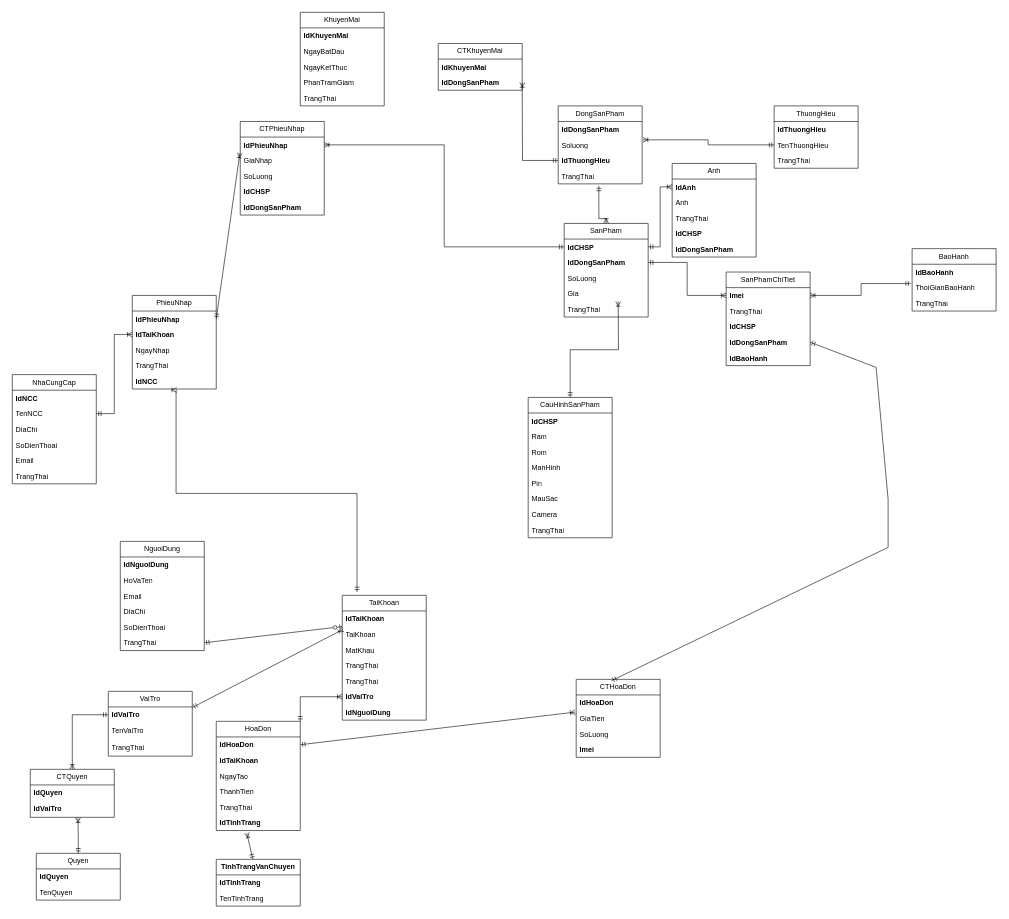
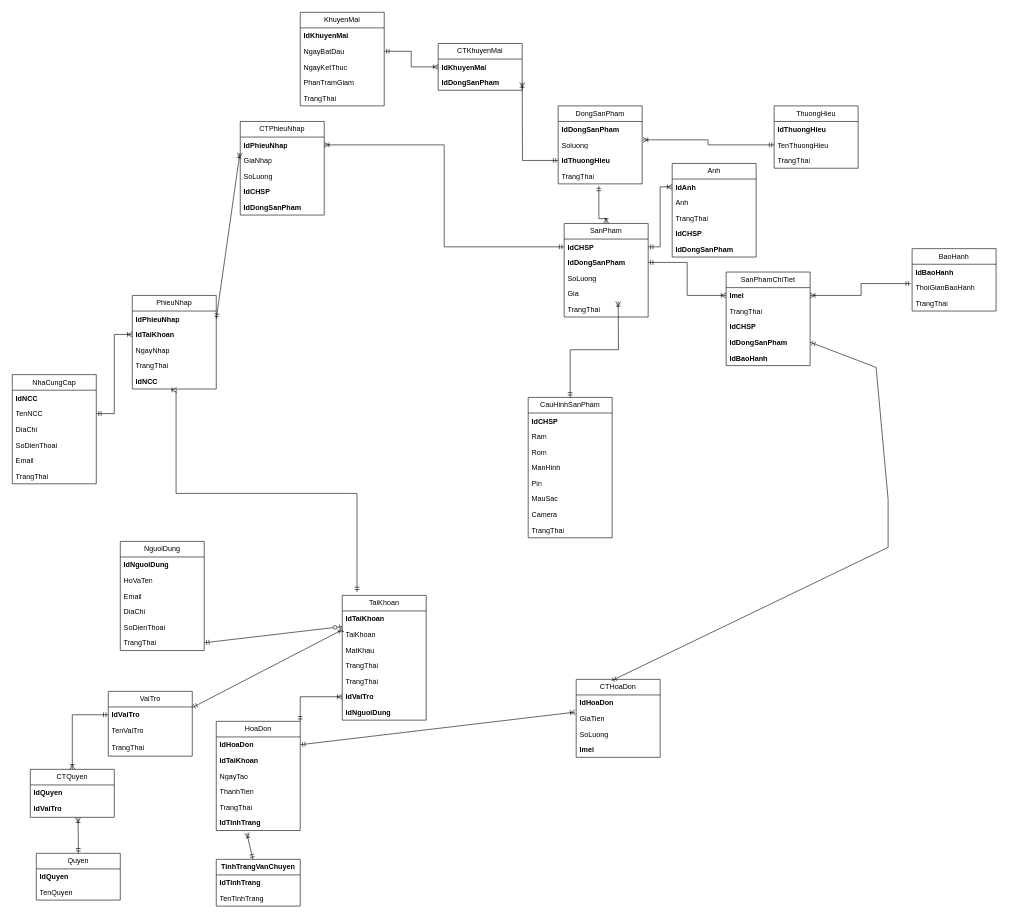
edge "NgayBatDau" -- "CTKhuyenMai": added
